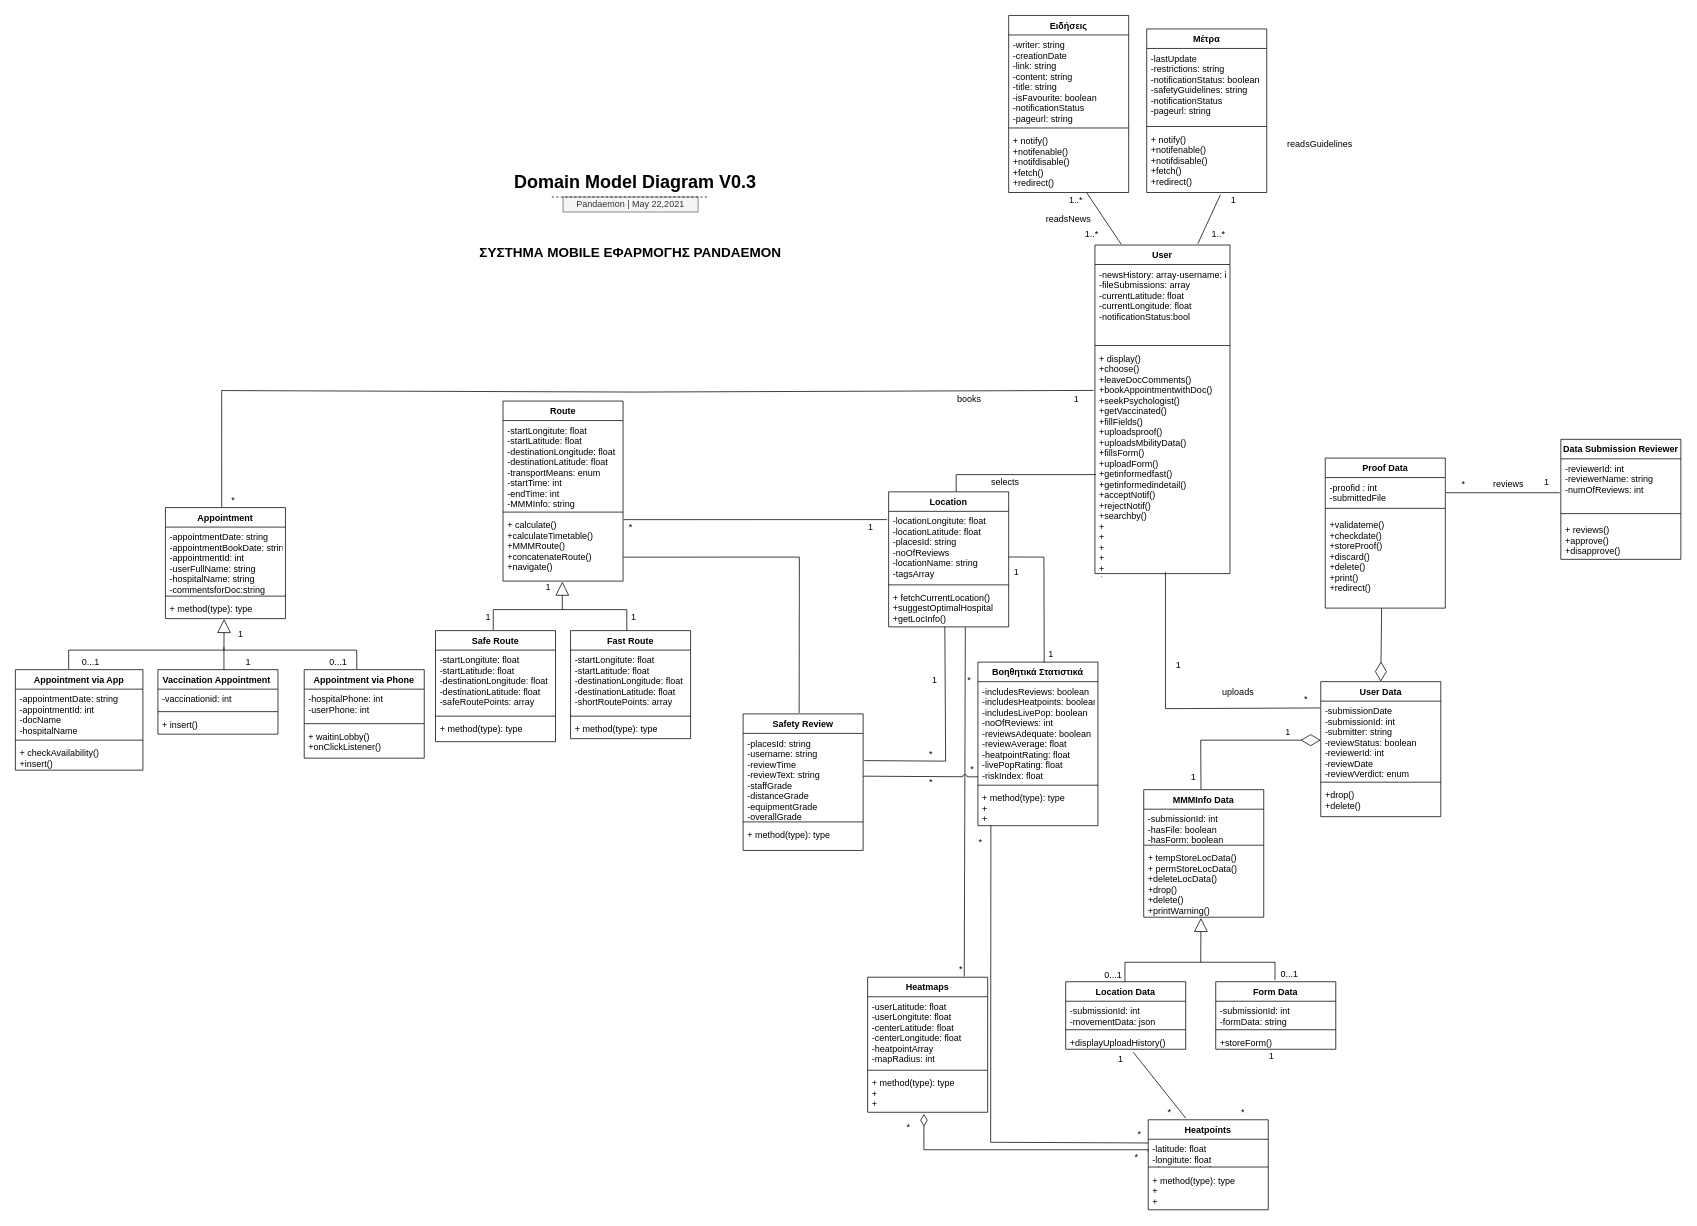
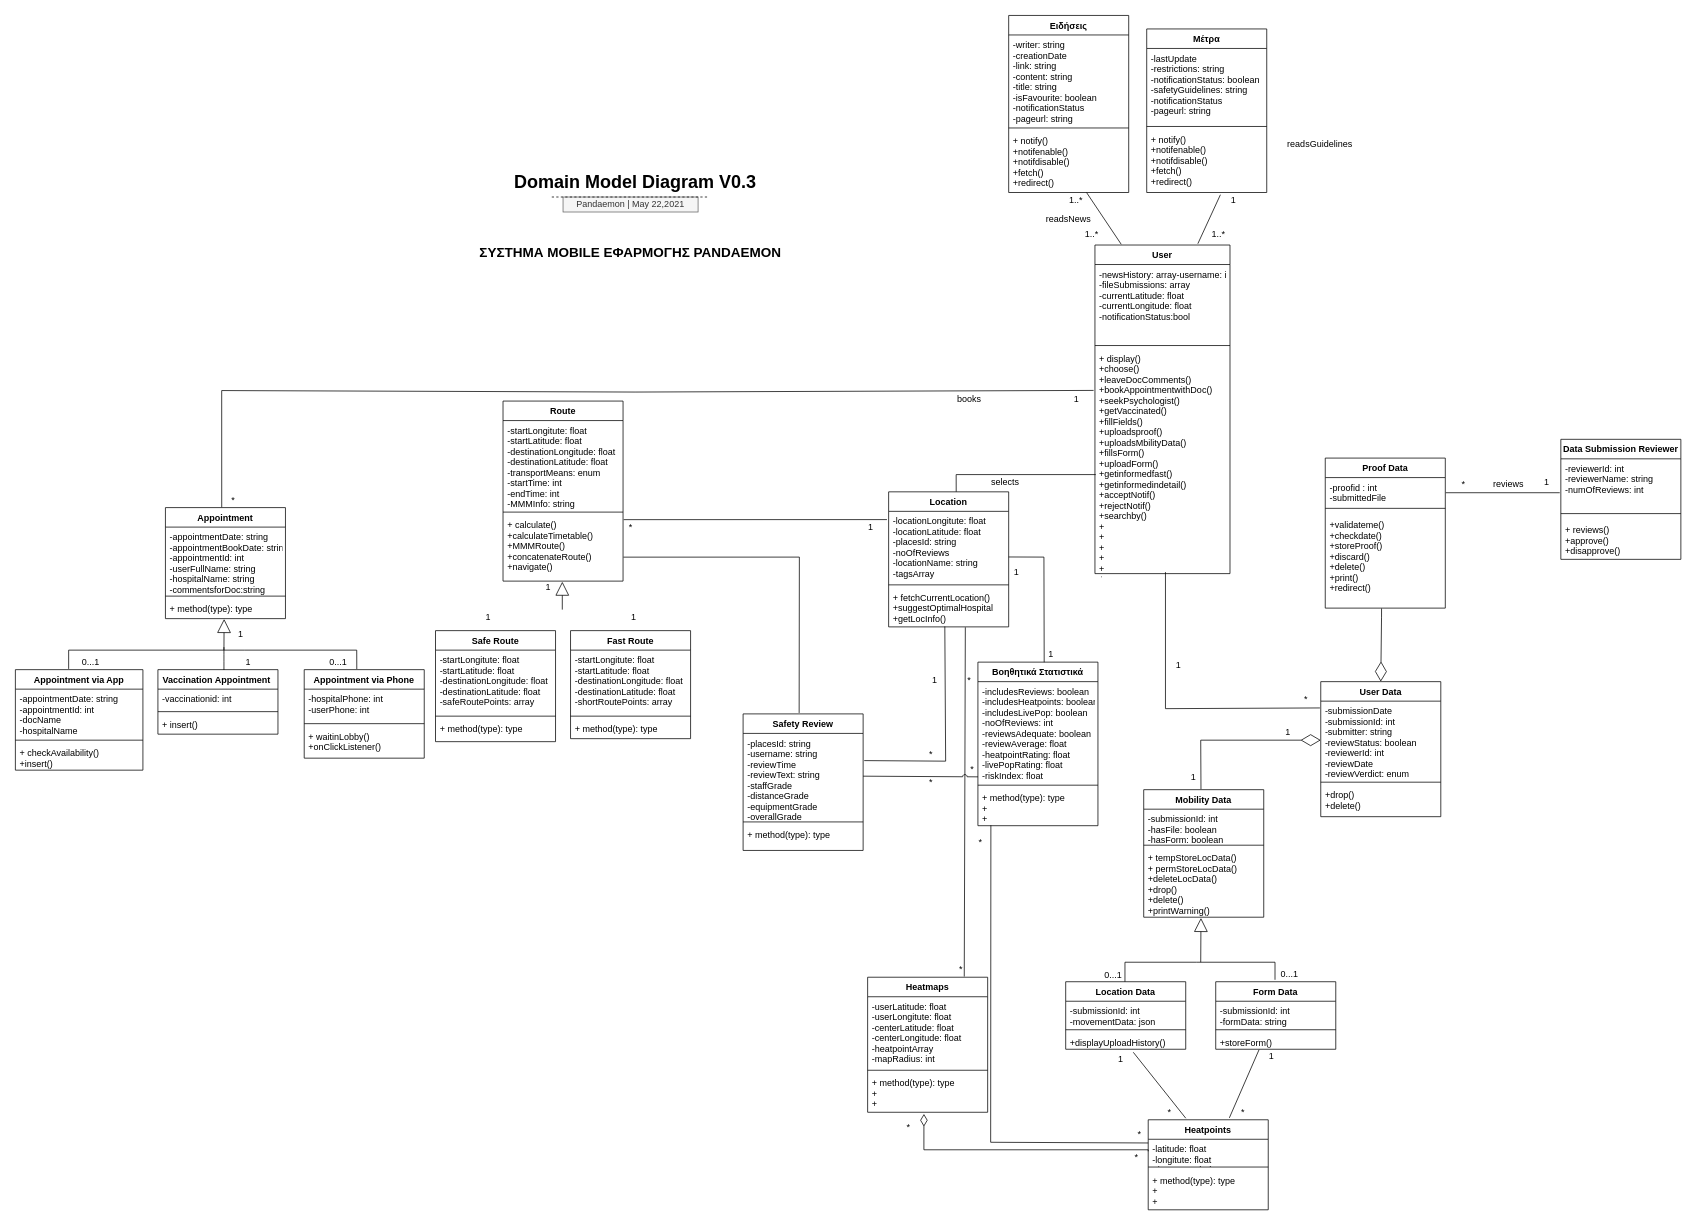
edge "Fast Route" -- "Safe Route": removed
node "uploads": removed
node "MMMInfo Data": label "MMMInfo Data" -> "Mobility Data"
edge "+storeForm()" -- "Heatpoints": added
